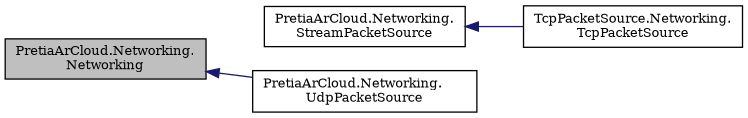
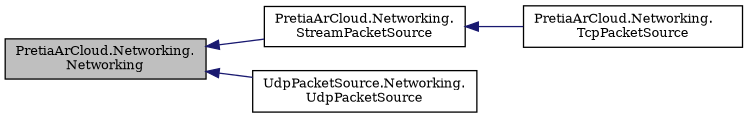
node "TcpPacketSource.Networking. TcpPacketSource": label "TcpPacketSource.Networking. TcpPacketSource" -> "PretiaArCloud.Networking. TcpPacketSource"
edge "PretiaArCloud.Networking. StreamPacketSource" -> "PretiaArCloud.Networking. Networking": added
node "PretiaArCloud.Networking. UdpPacketSource": label "PretiaArCloud.Networking. UdpPacketSource" -> "UdpPacketSource.Networking. UdpPacketSource"
